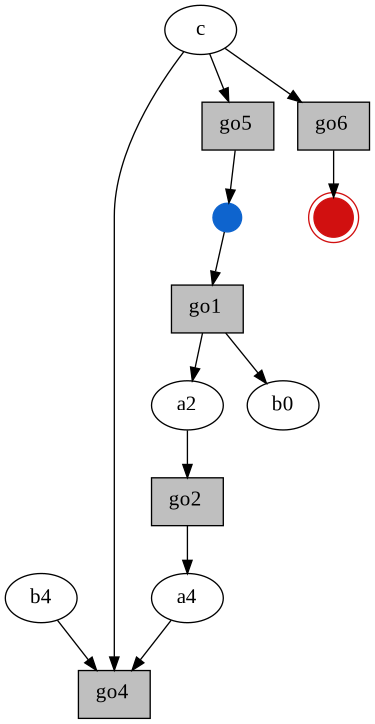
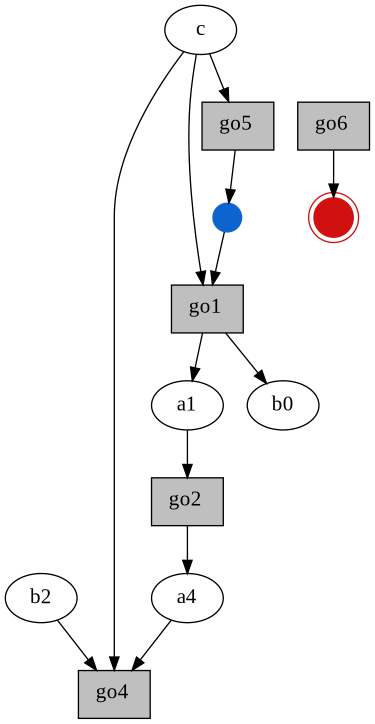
edge "c" -> "go6": now "c" -> "go1"
node "a2": label "a2" -> "a1"
node "b4": label "b4" -> "b2"
